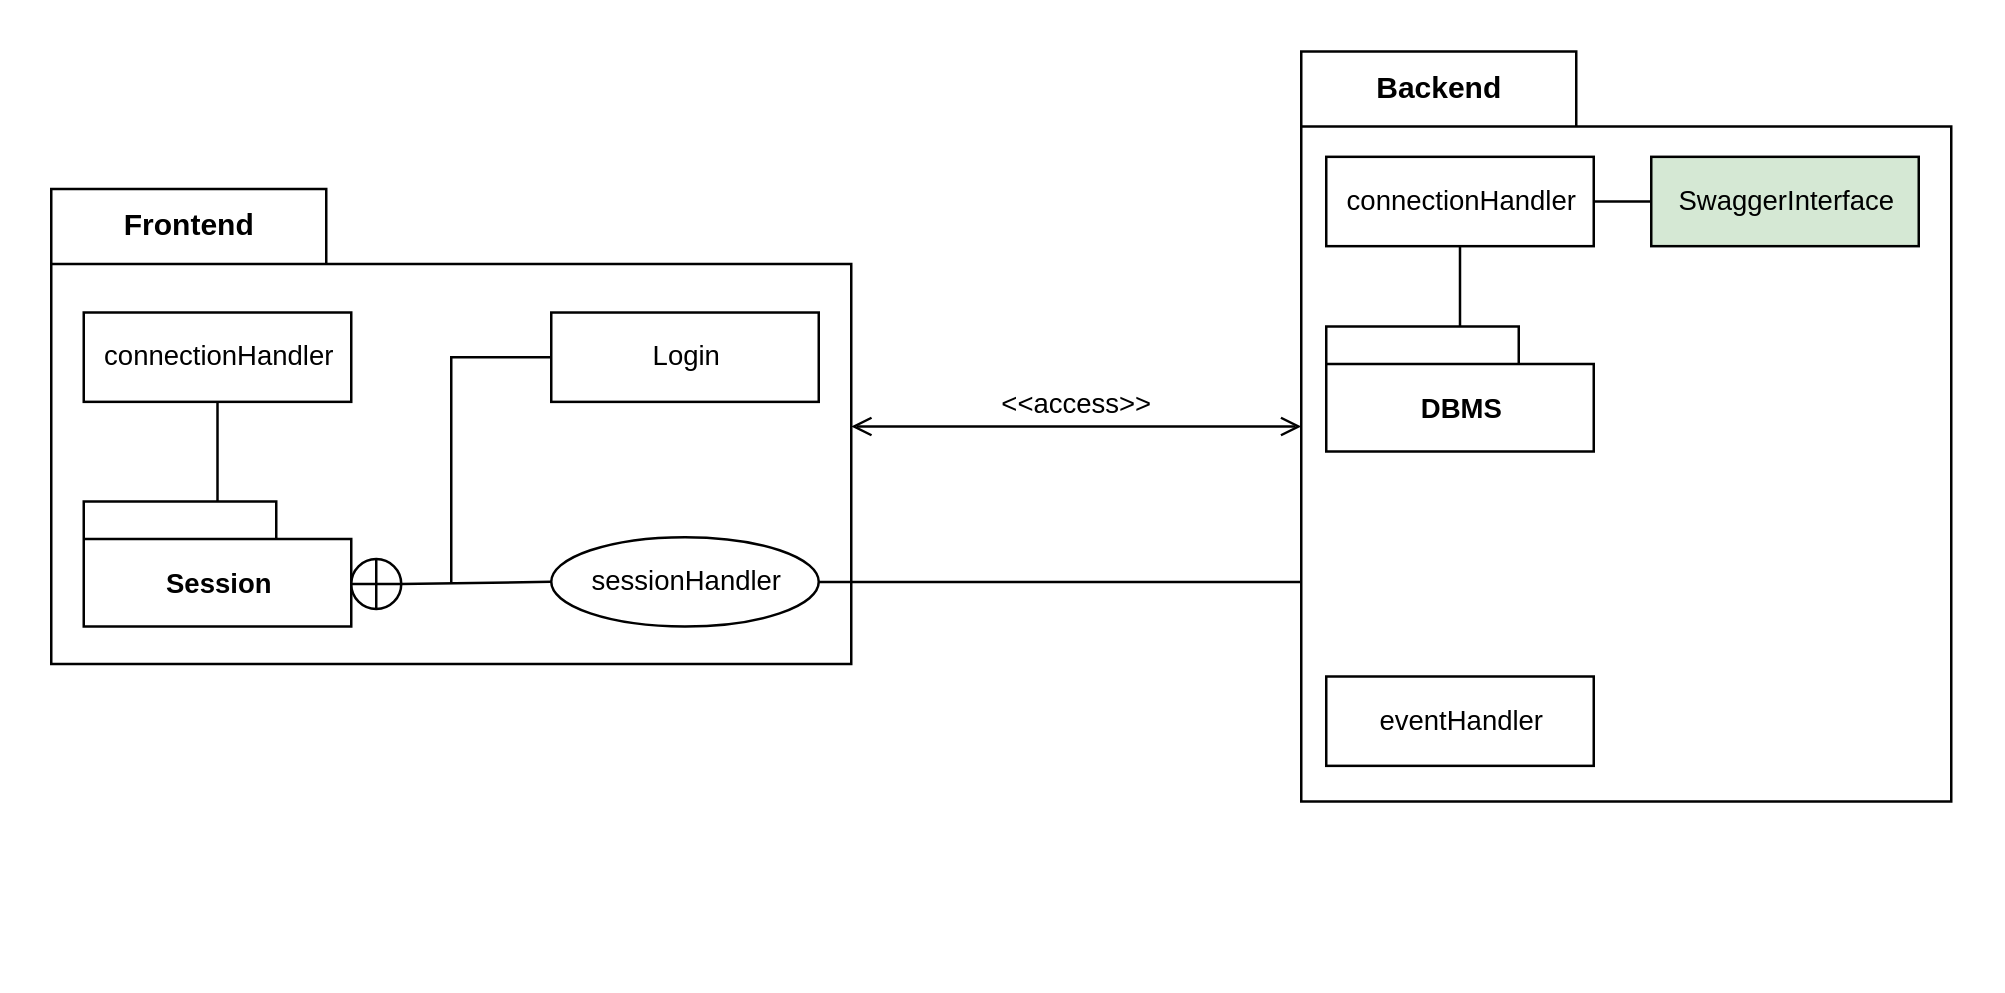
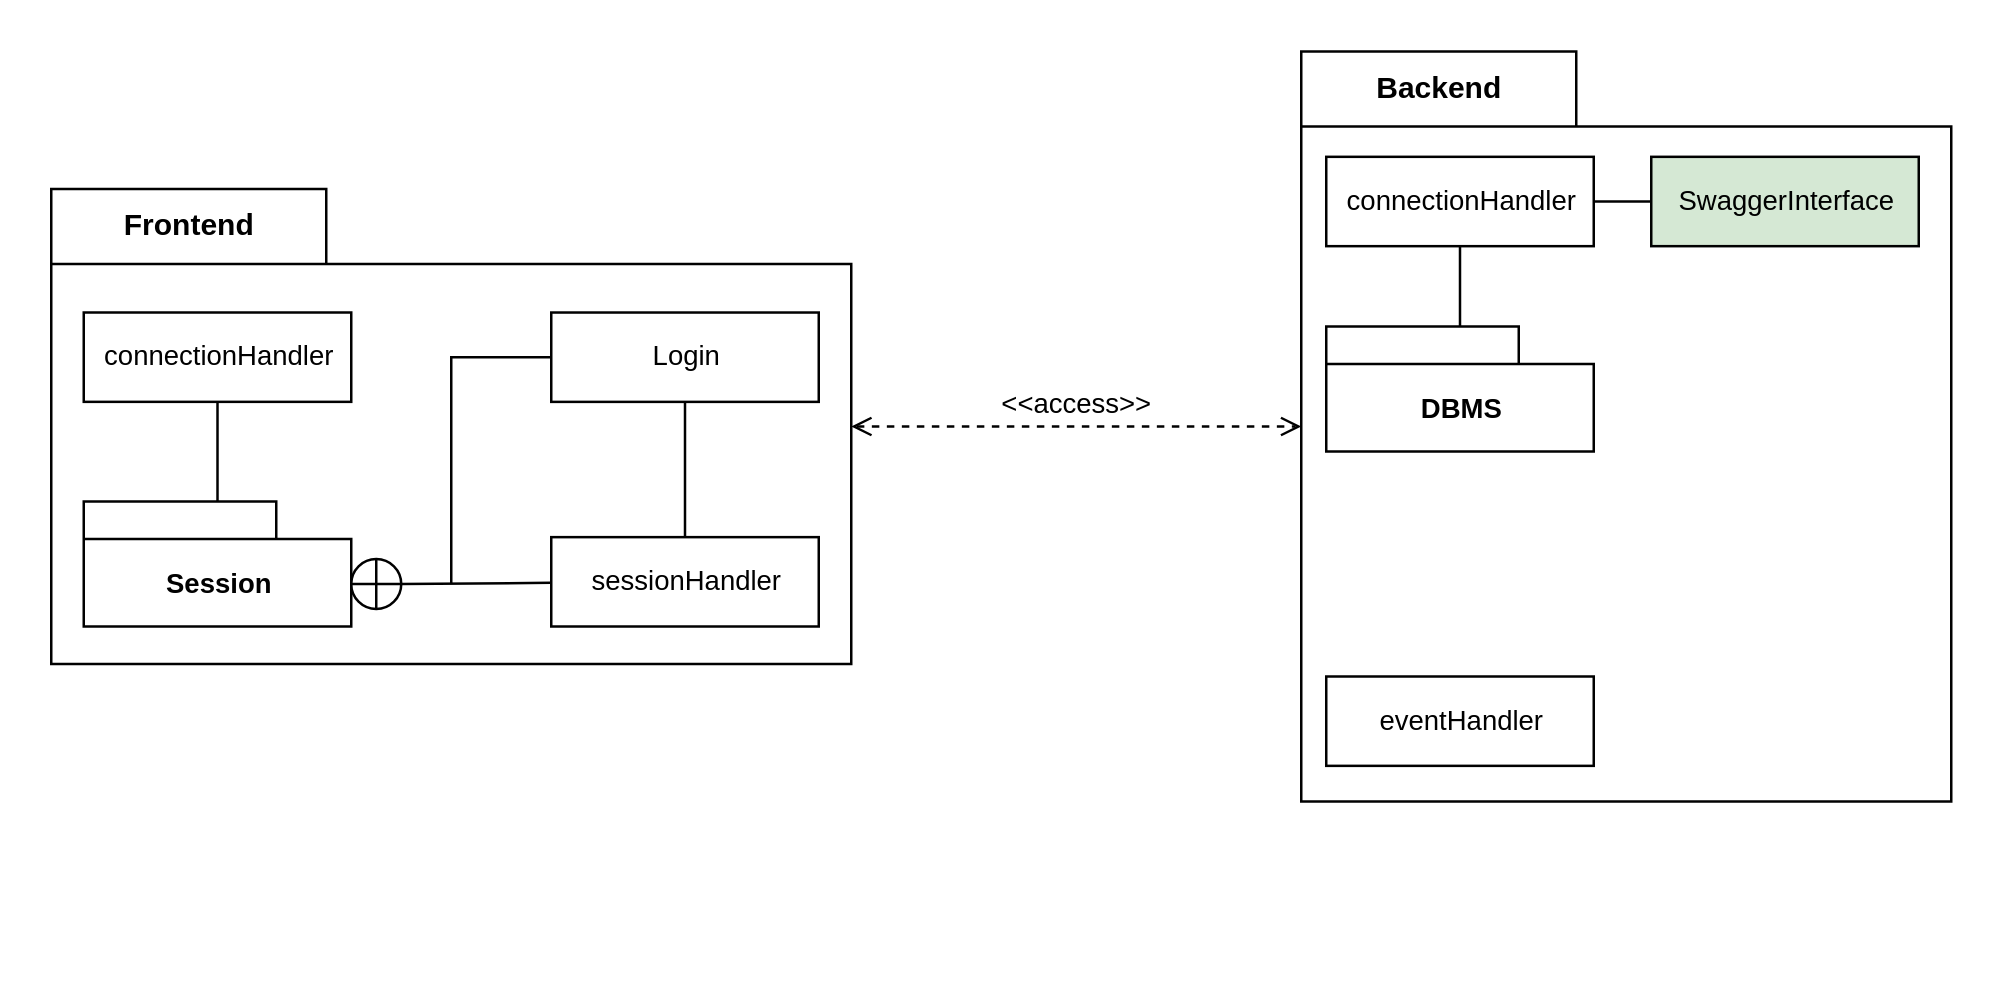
edge "Frontend" -- "Backend": style solid -> dashed
node "sessionHandler": shape ellipse -> rectangle
edge "sessionHandler" -- "eventHandler": now "sessionHandler" -- "Login"
